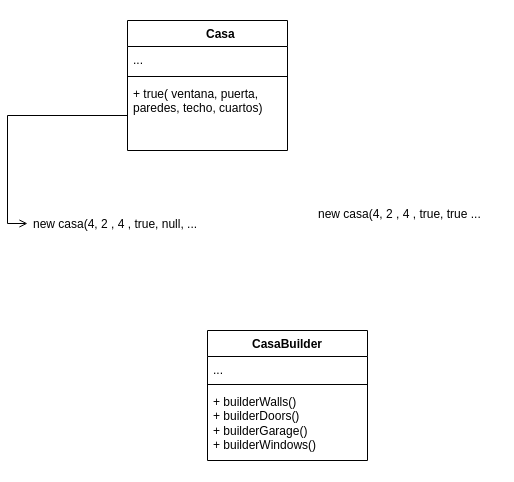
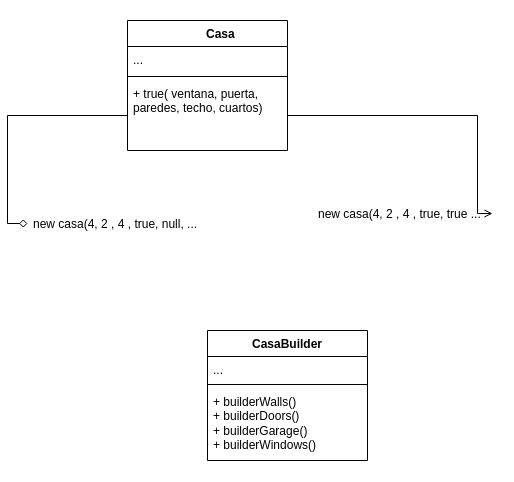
edge "+ true( ventana, puerta, paredes, techo, cuartos)" -> "new casa(4, 2 , 4 , true, true ...": added
edge "+ true( ventana, puerta, paredes, techo, cuartos)" -> "new casa(4, 2 , 4 , true, null, ...": arrowhead open -> diamond
